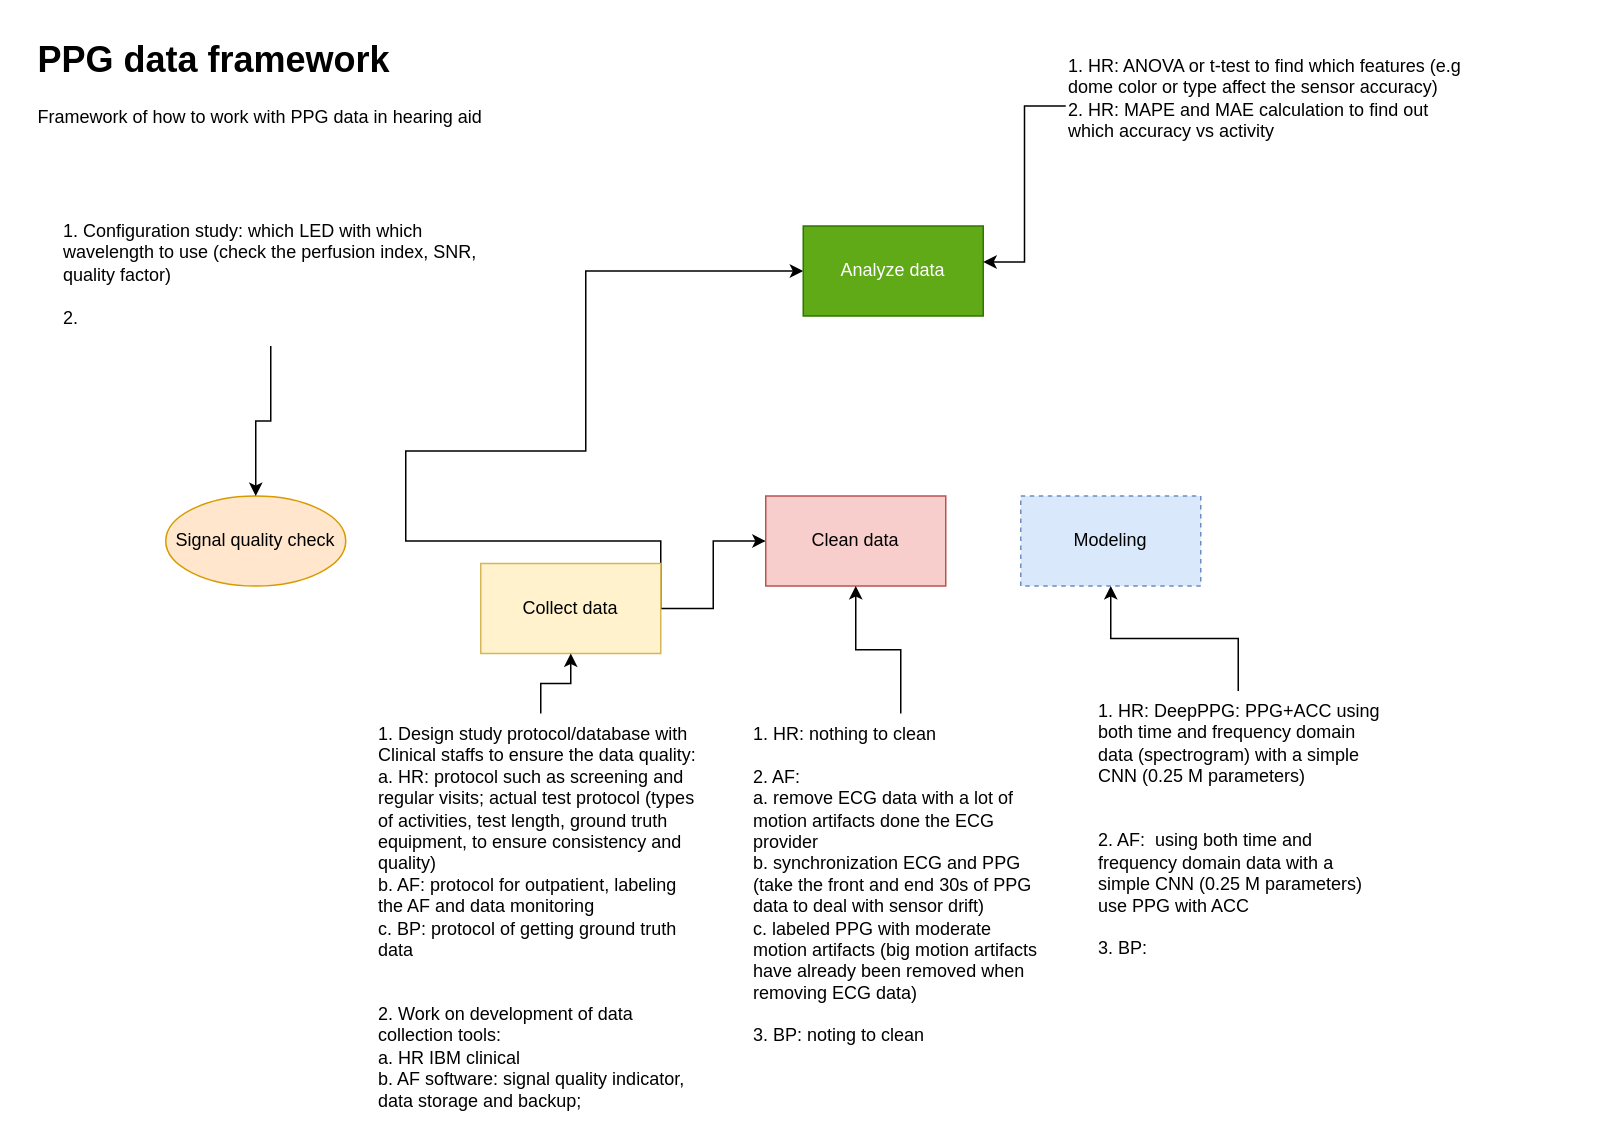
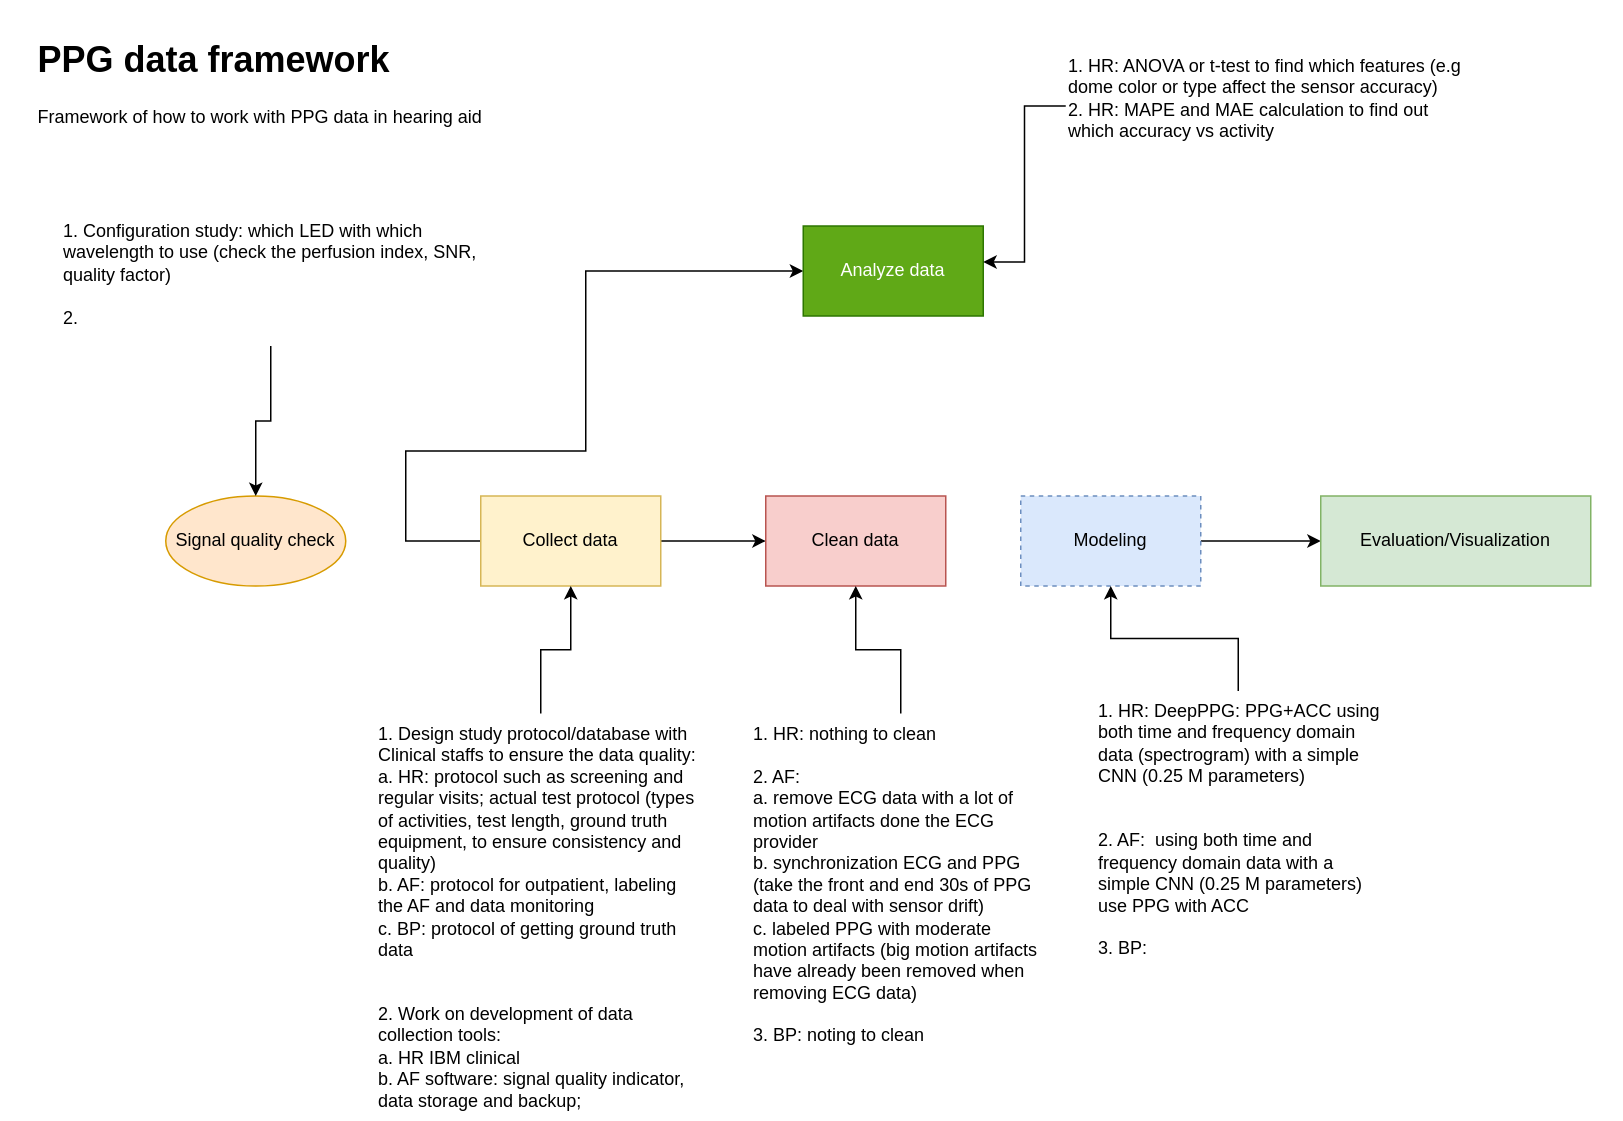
edge "Modeling" -> "Evaluation/Visualization": added
node "Evaluation/Visualization": added
node "Collect data": moved (571, 608) -> (571, 541)
